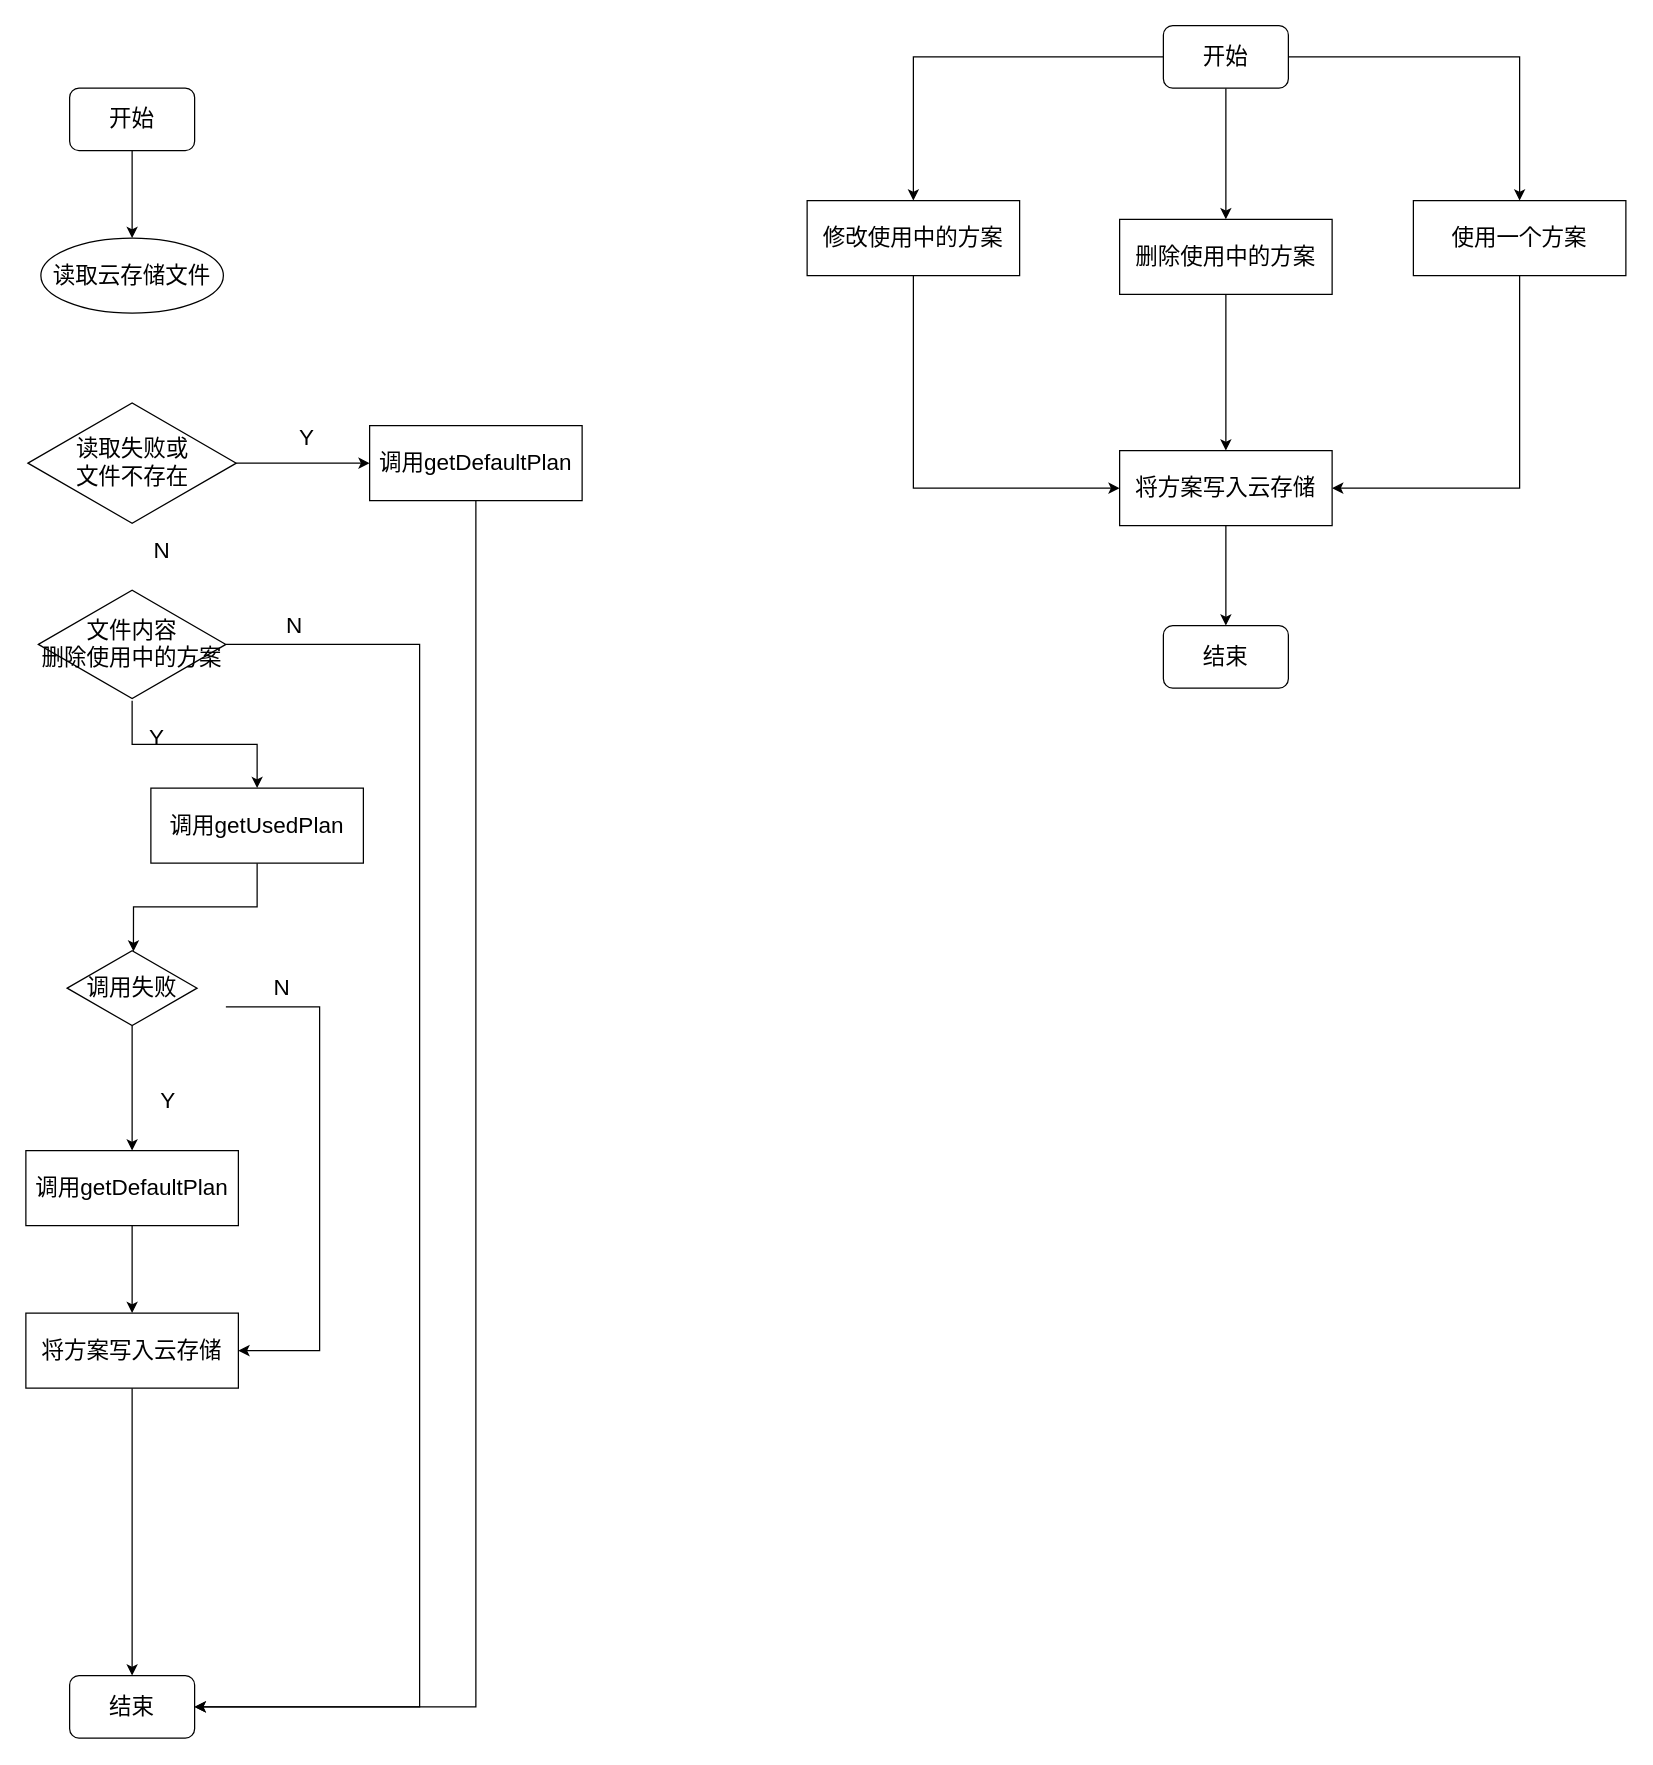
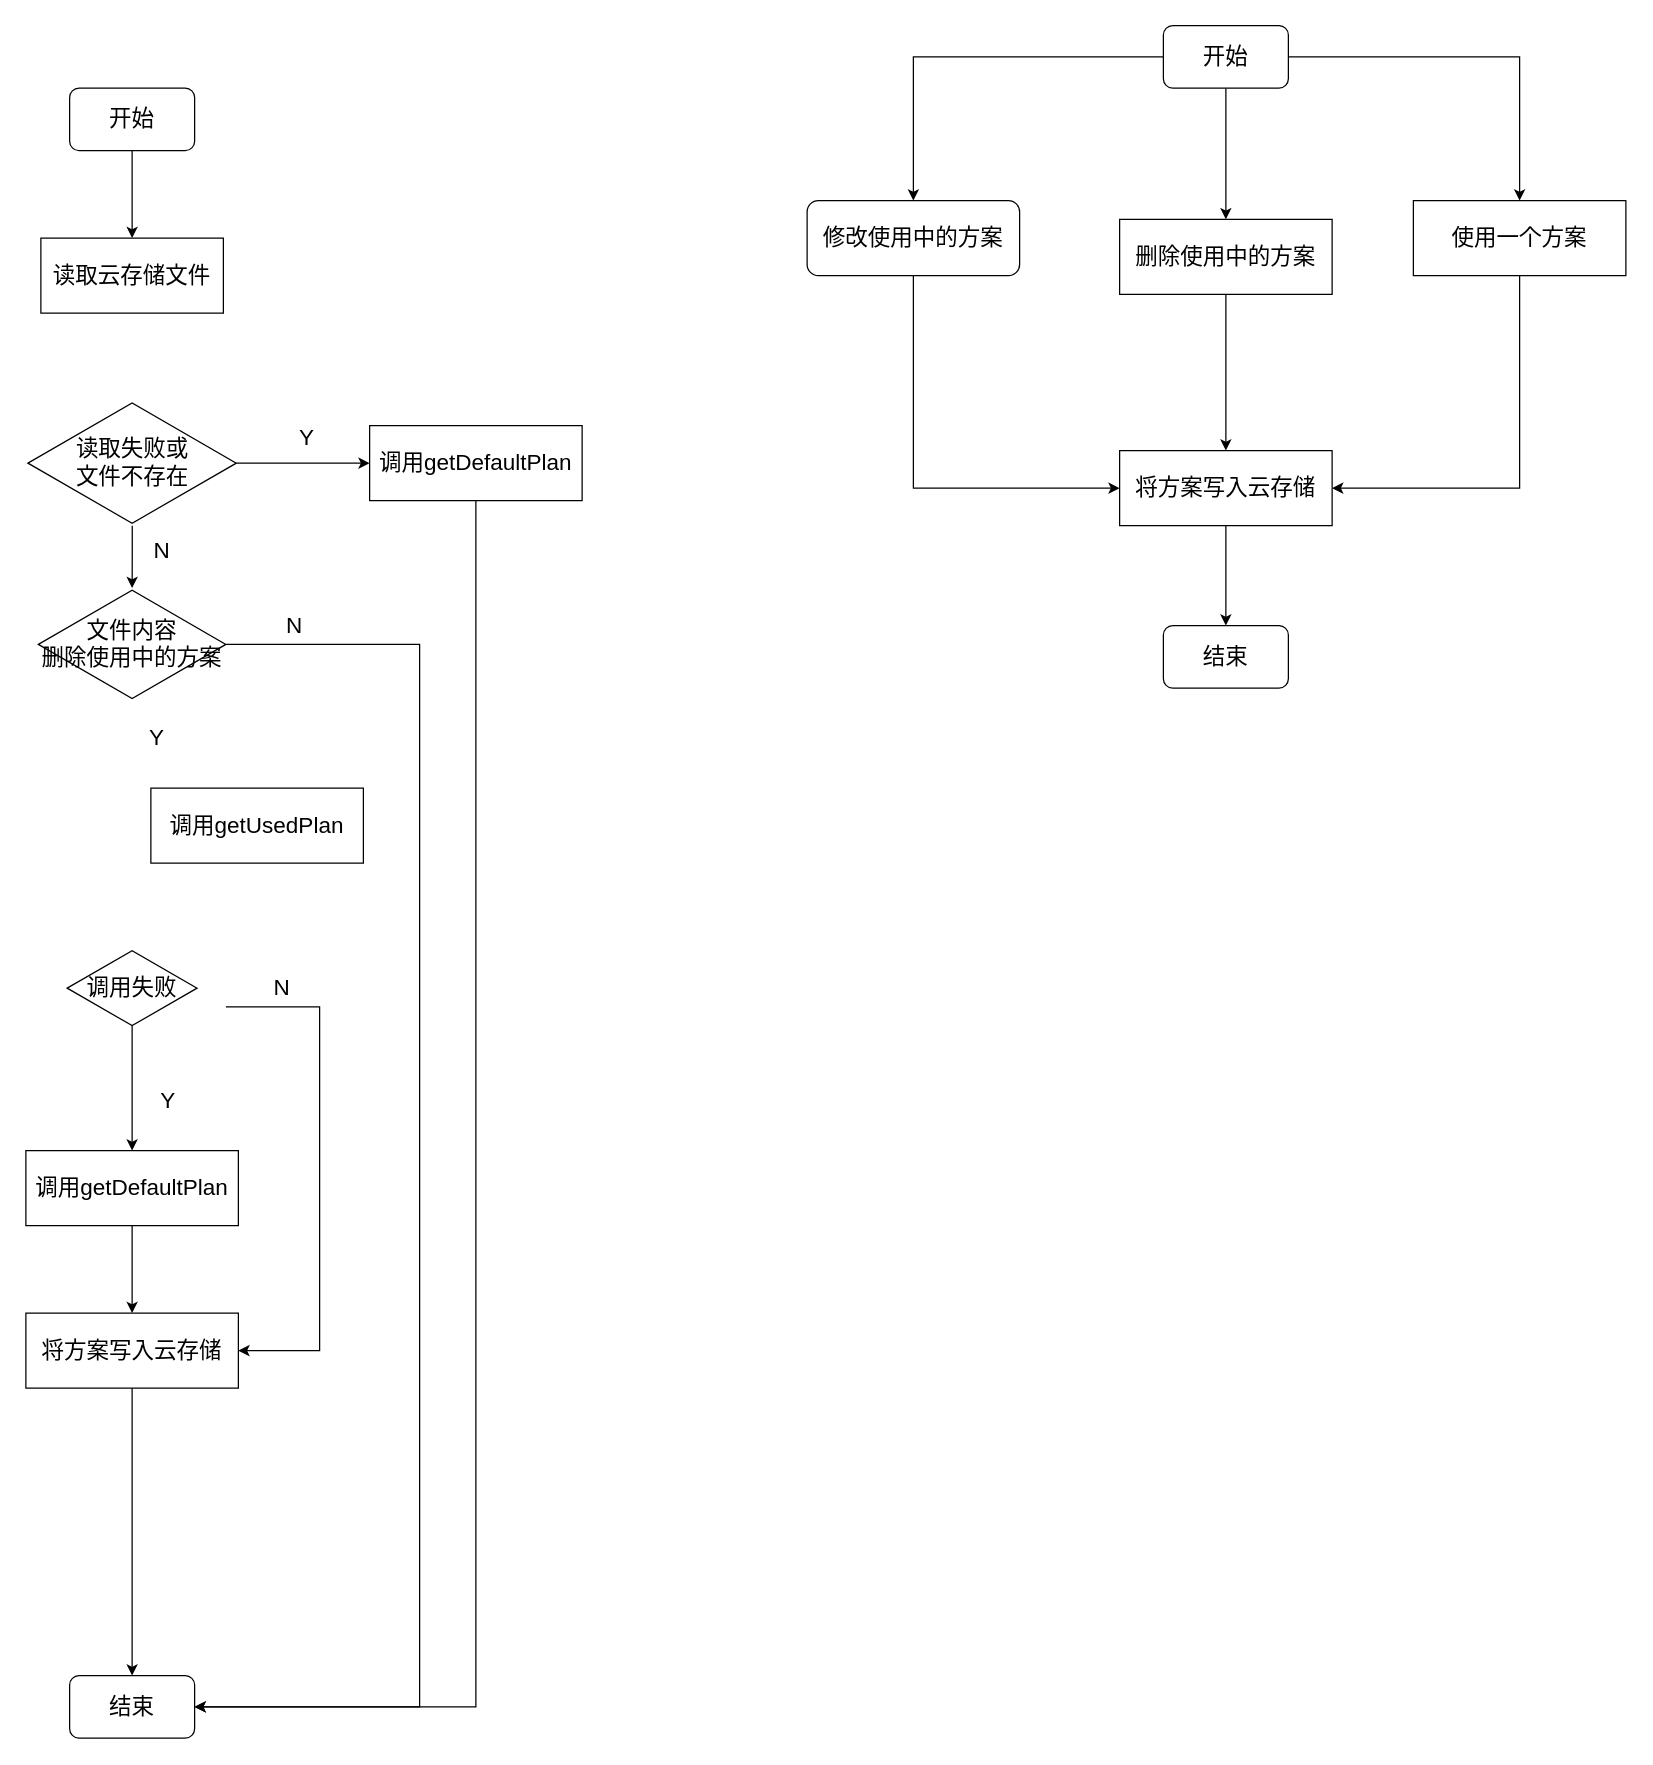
node "修改使用中的方案": shape rectangle -> rounded rectangle
node "读取云存储文件": shape ellipse -> rectangle
edge "读取失败或 文件不存在" -> "文件内容 删除使用中的方案": added
edge "文件内容 删除使用中的方案" -> "调用getUsedPlan": removed
edge "调用getUsedPlan" -> "调用失败": removed
